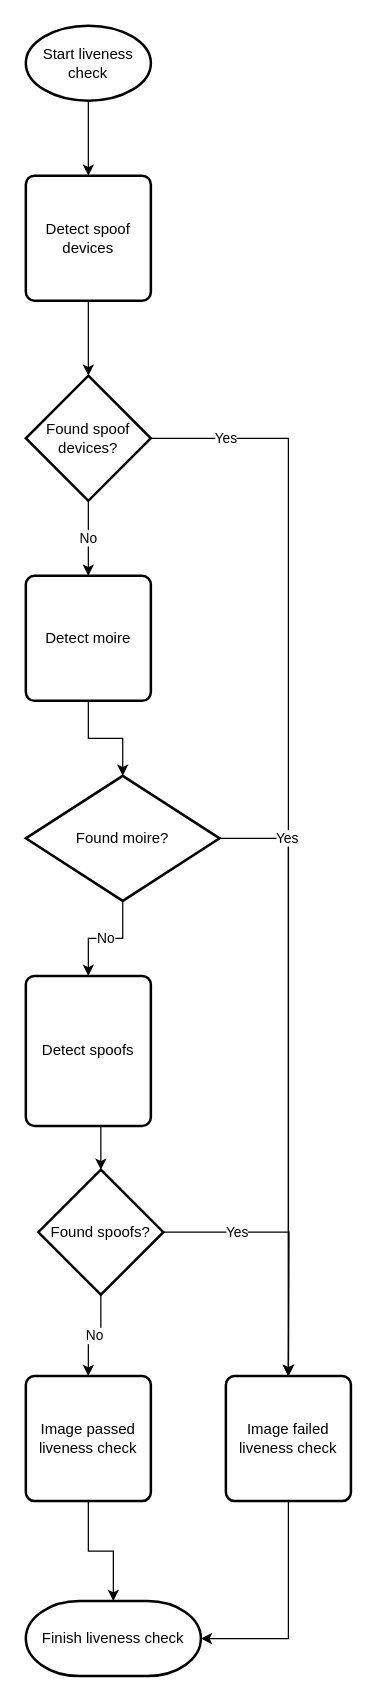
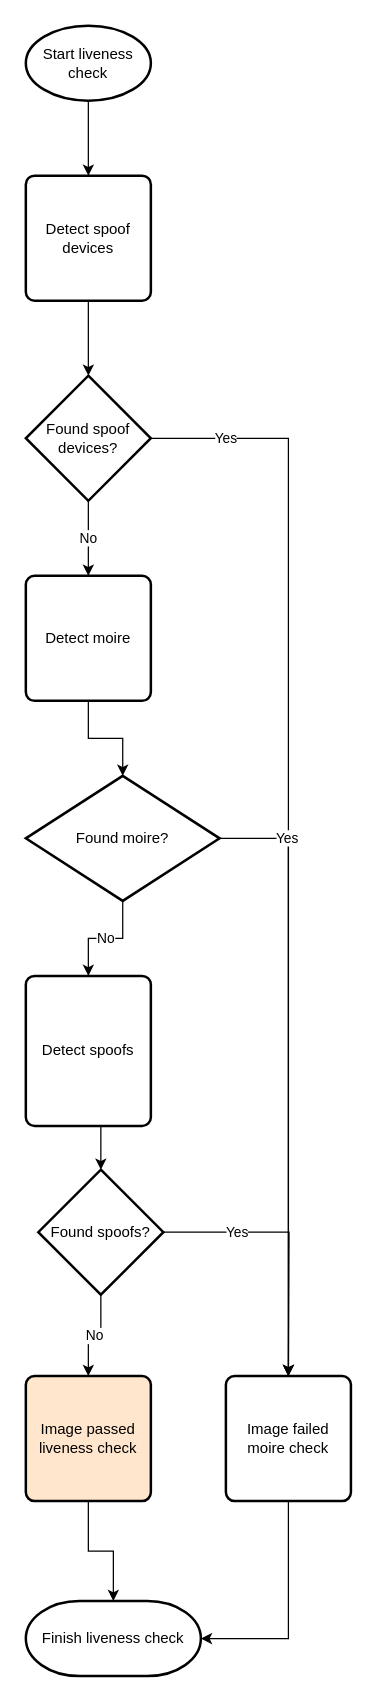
node "Image passed liveness check": fillcolor #ffffff -> #ffe6cc
node "Image failed liveness check": label "Image failed liveness check" -> "Image failed moire check"
